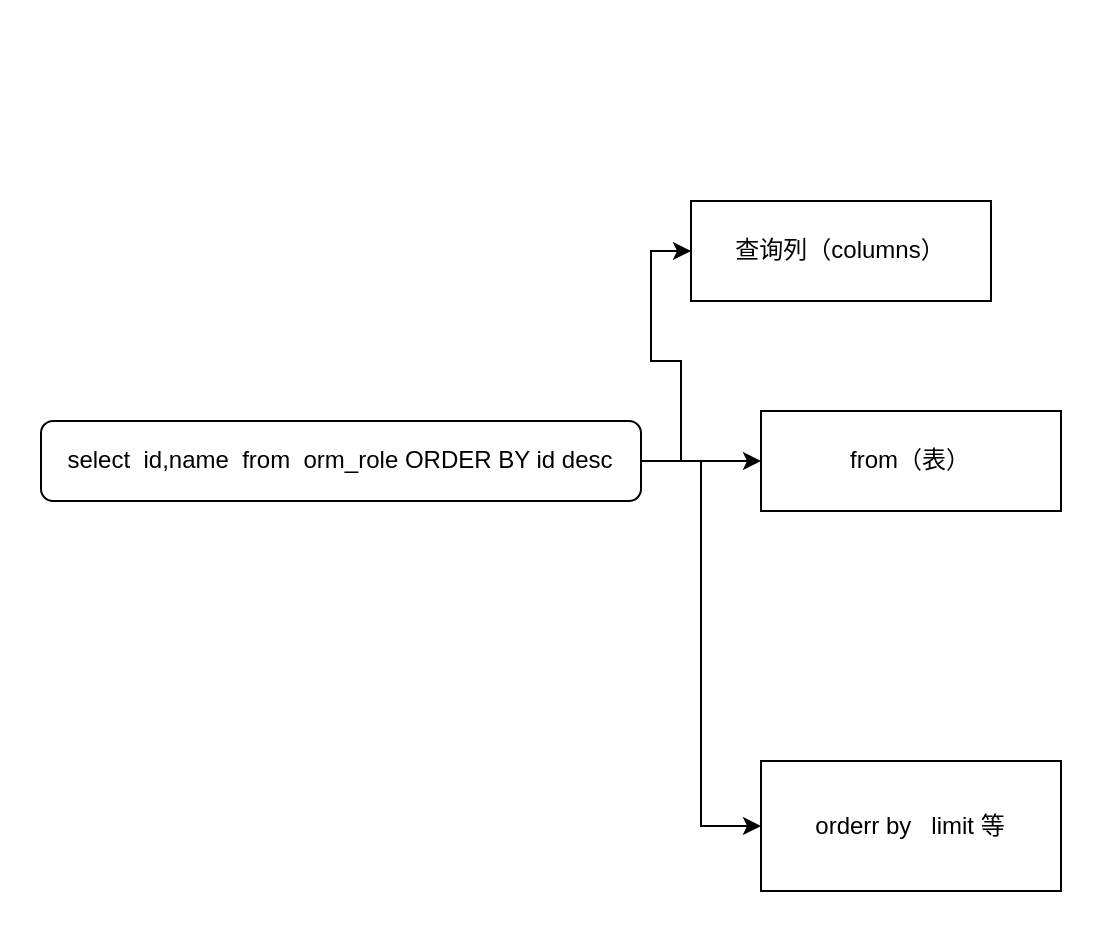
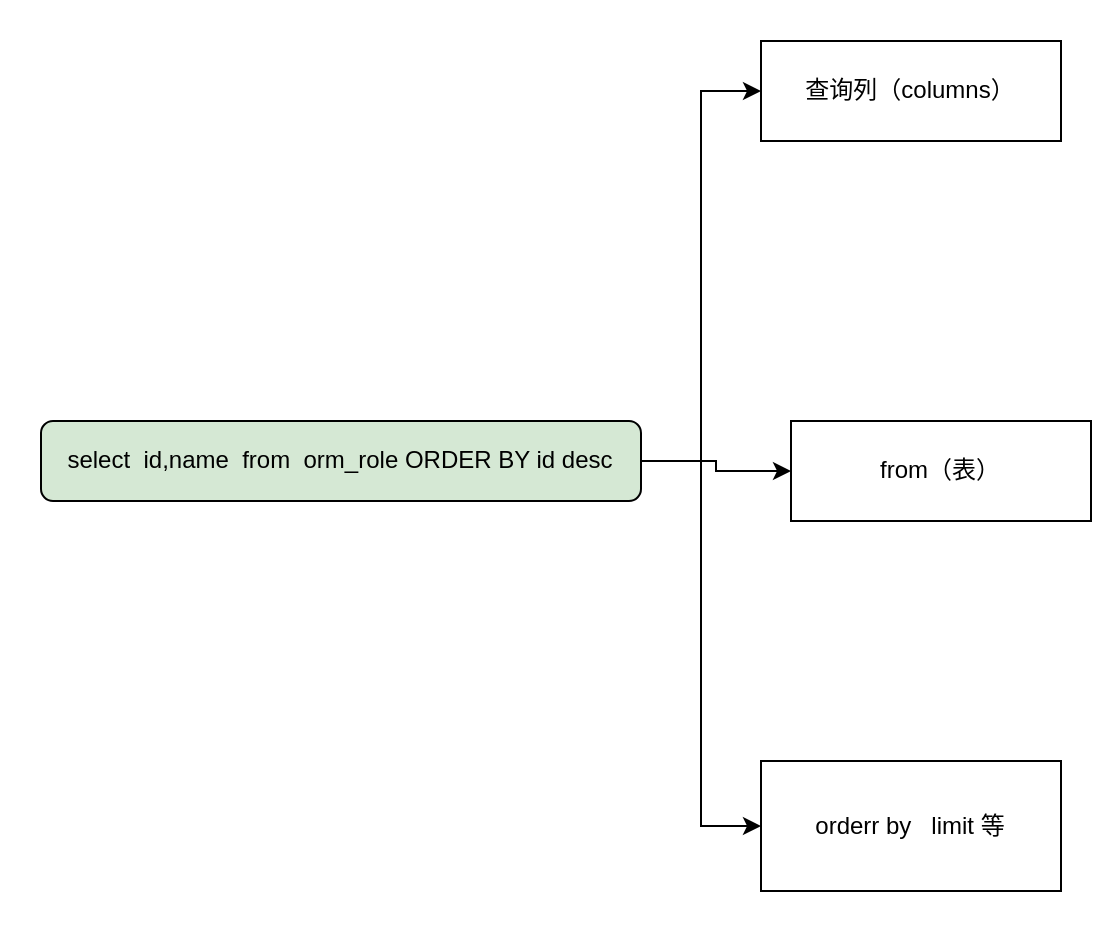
node "查询列（columns）": moved (841, 251) -> (911, 91)
node "select id,name from orm_role ORDER BY id desc": fillcolor #ffffff -> #d5e8d4
node "from（表）": moved (911, 461) -> (941, 471)
